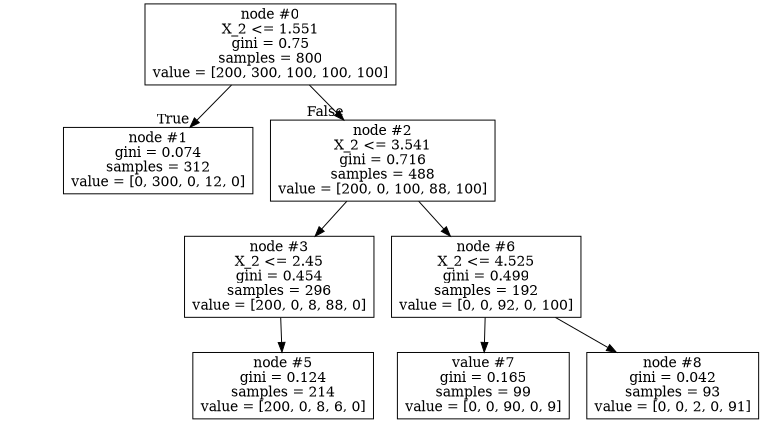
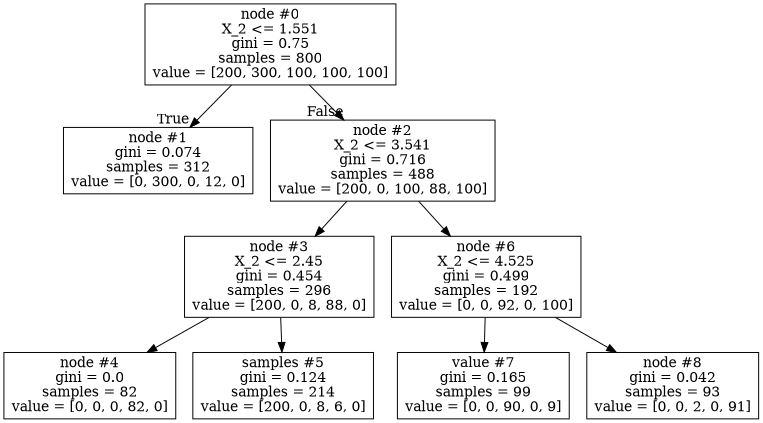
node "node #4 gini = 0.0 samples = 82 value = [0, 0, 0, 82, 0]": added
node "node #5 gini = 0.124 samples = 214 value = [200, 0, 8, 6, 0]": label "node #5 gini = 0.124 samples = 214 value = [200, 0, 8, 6, 0]" -> "samples #5 gini = 0.124 samples = 214 value = [200, 0, 8, 6, 0]"
